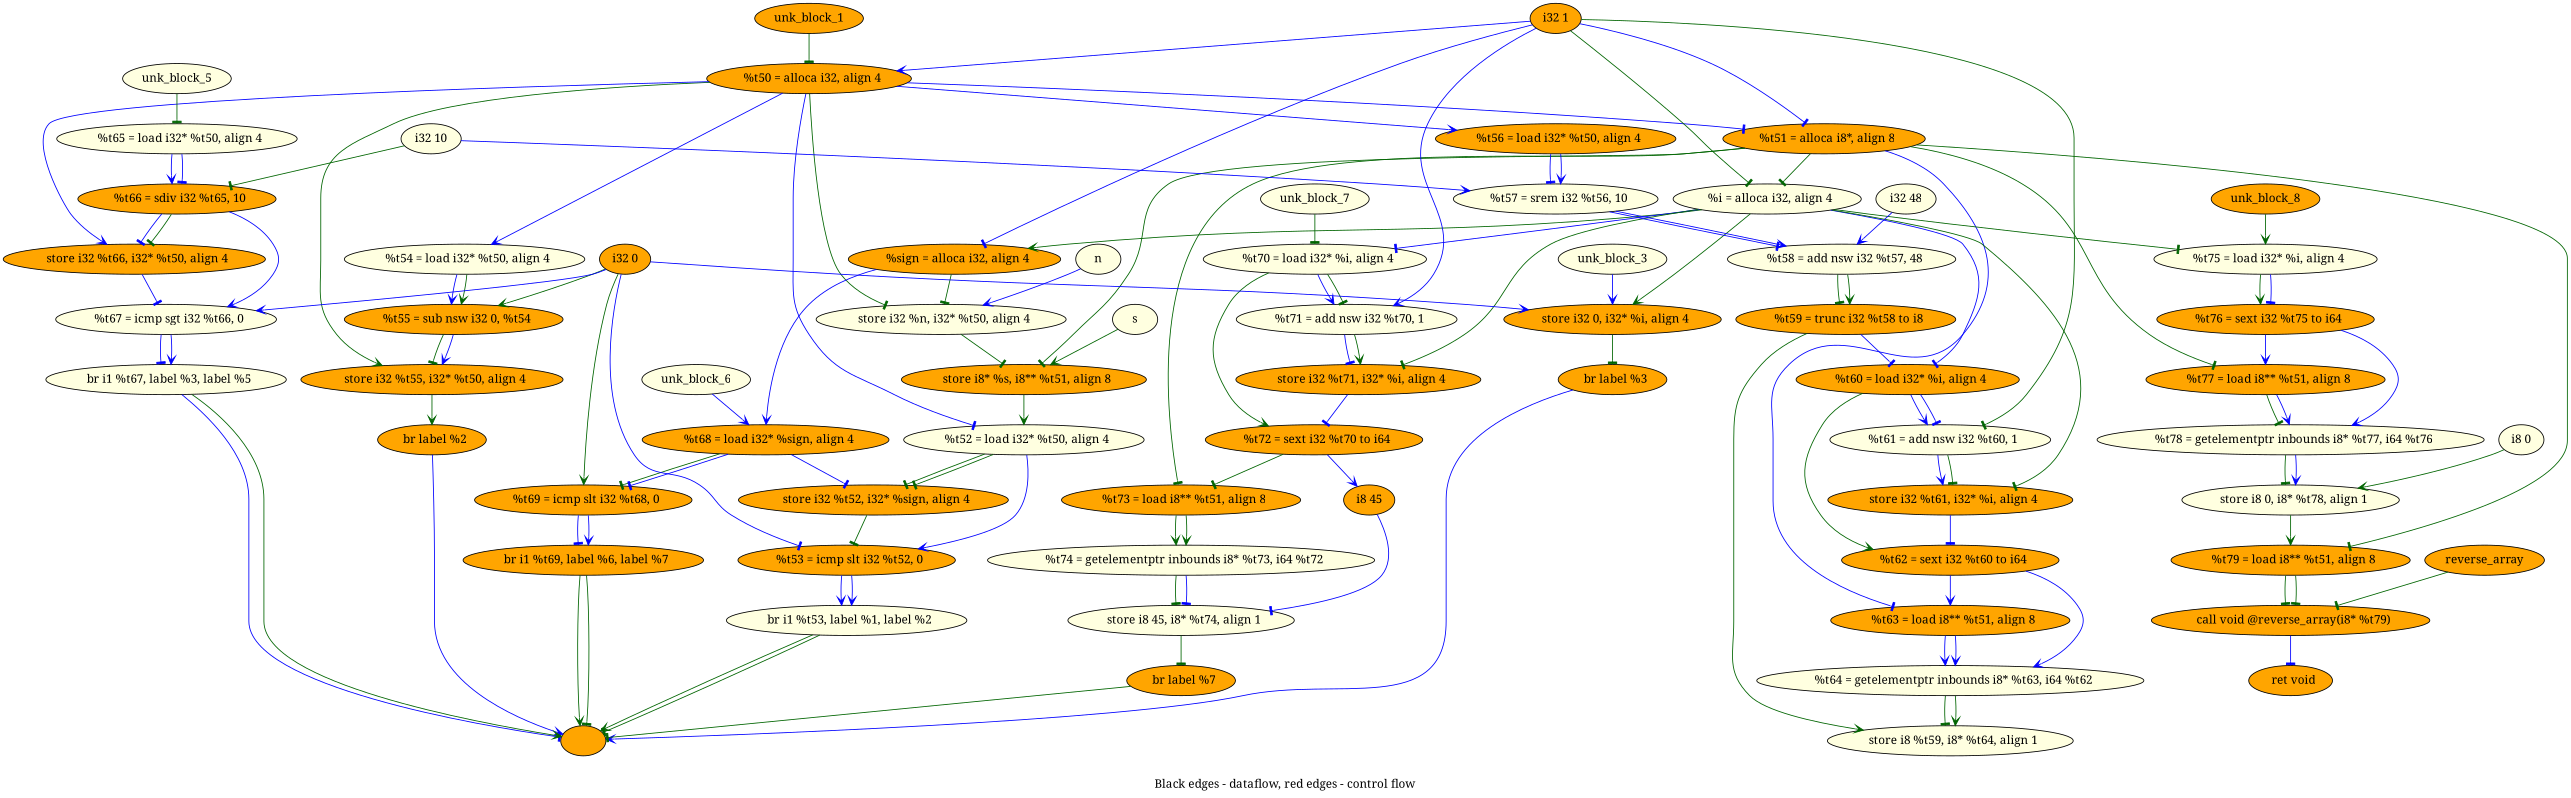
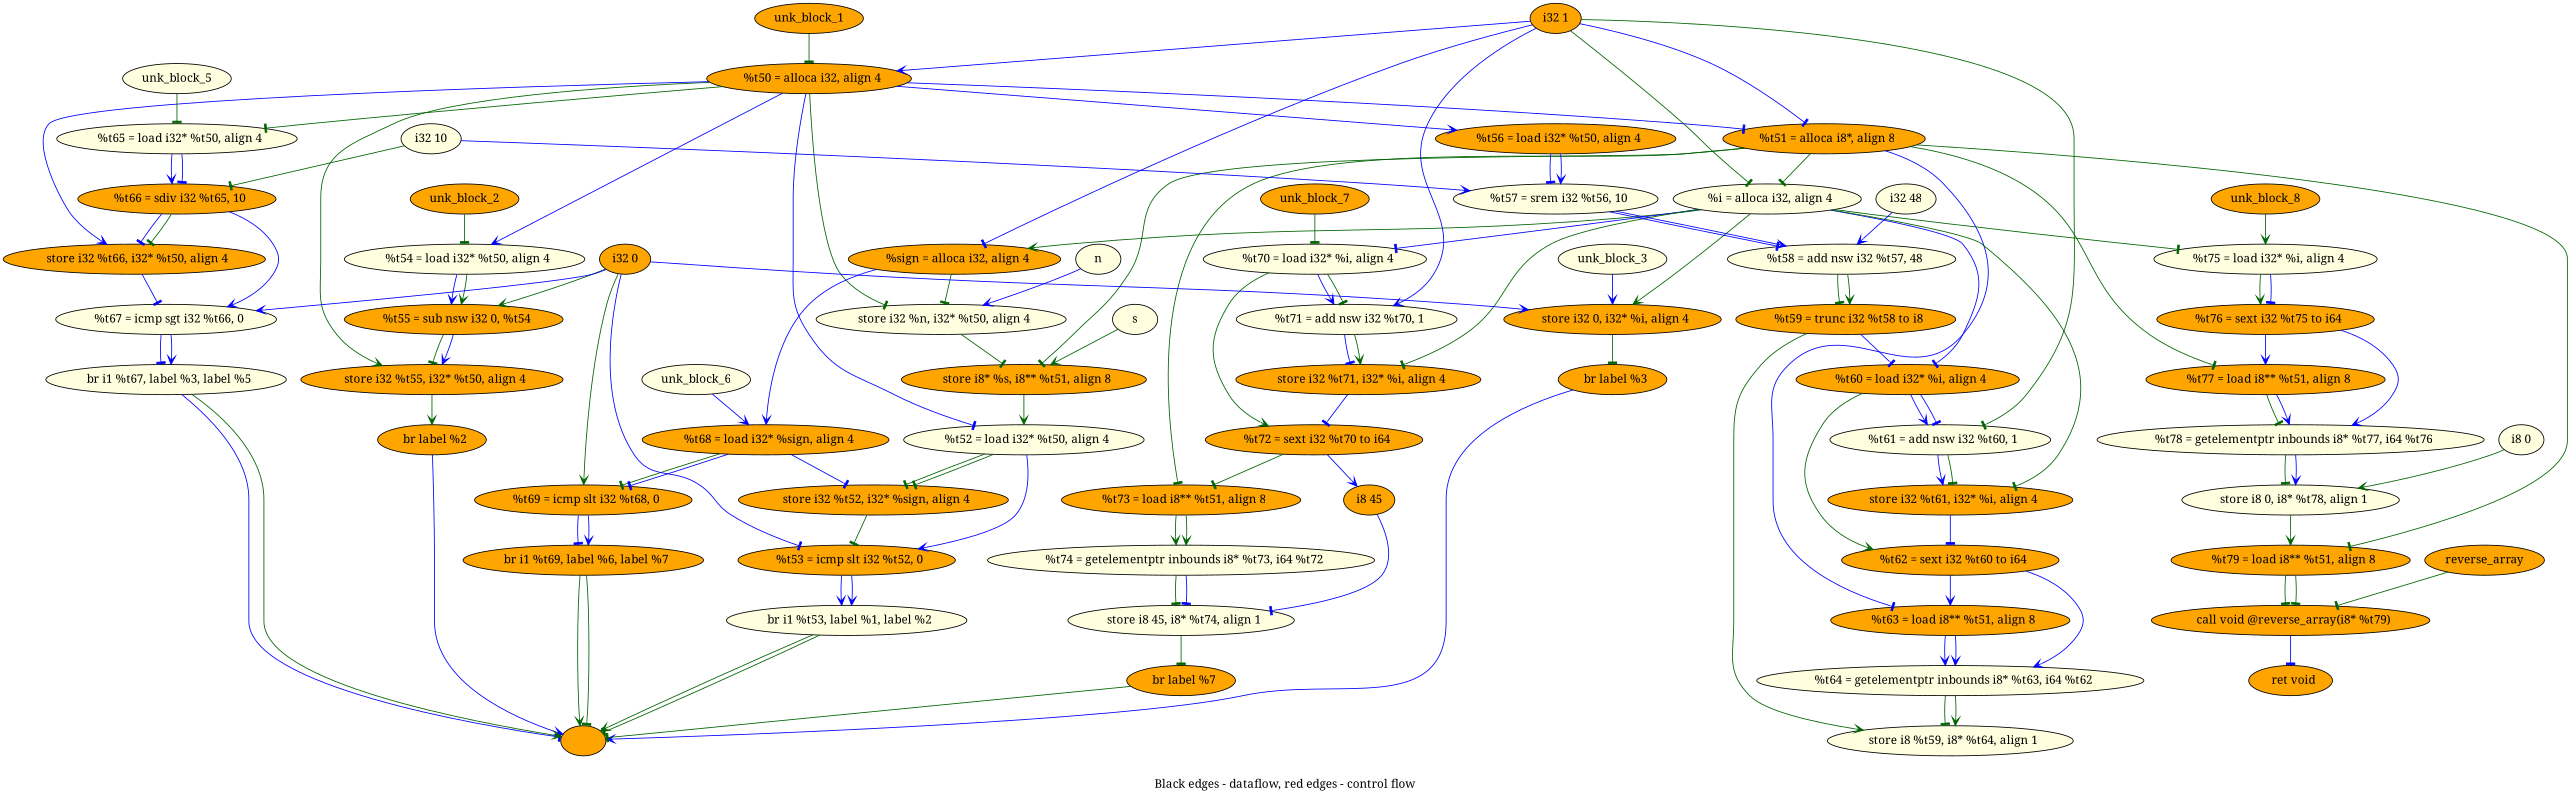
edge "%t50 = alloca i32, align 4" -> "%t65 = load i32* %t50, align 4": added
node "unk_block_2": added
node "unk_block_7": fillcolor lightyellow -> orange
